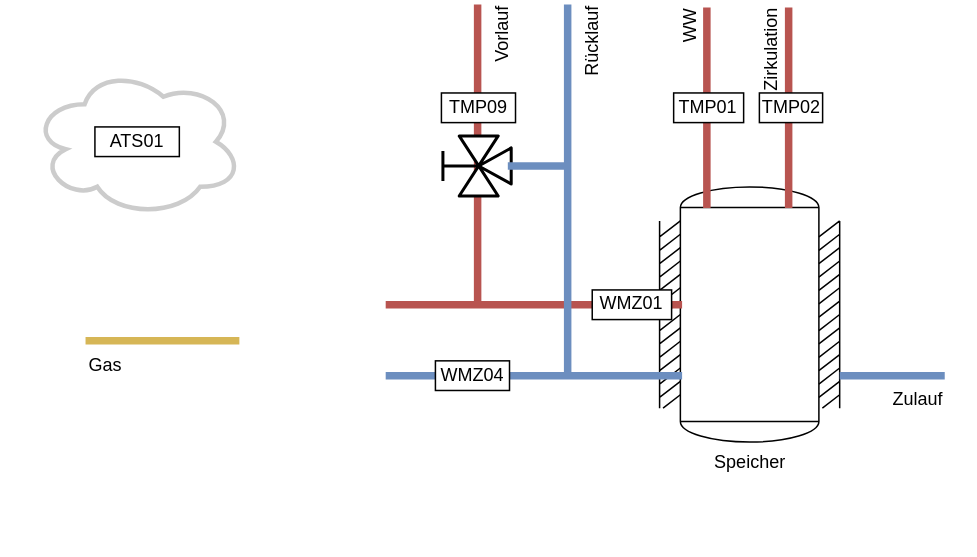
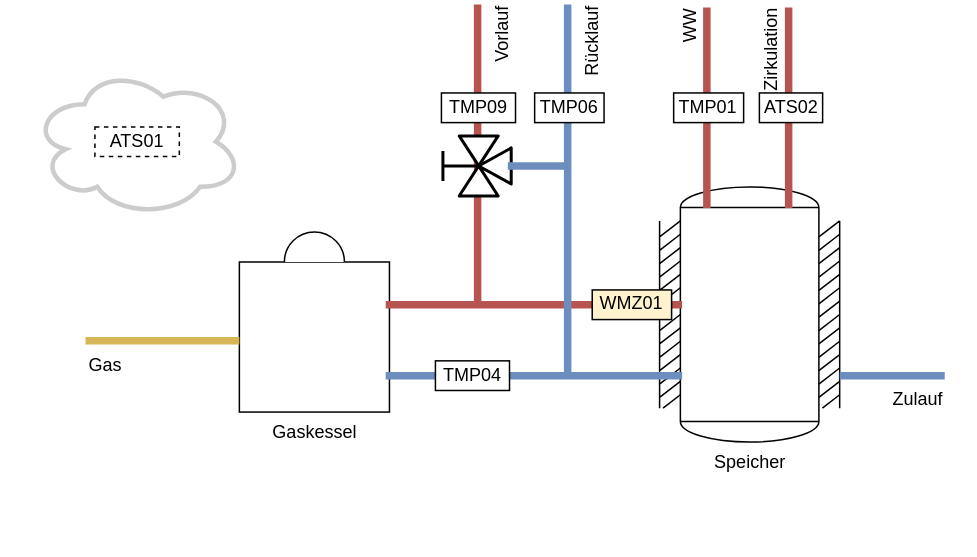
node "TMP02": label "TMP02" -> "ATS02"
node "TMP06": added
node "ATS01": style solid -> dashed
node "WMZ01": fillcolor #ffffff -> #fff2cc
node "Gaskessel": added
node "WMZ04": label "WMZ04" -> "TMP04"
